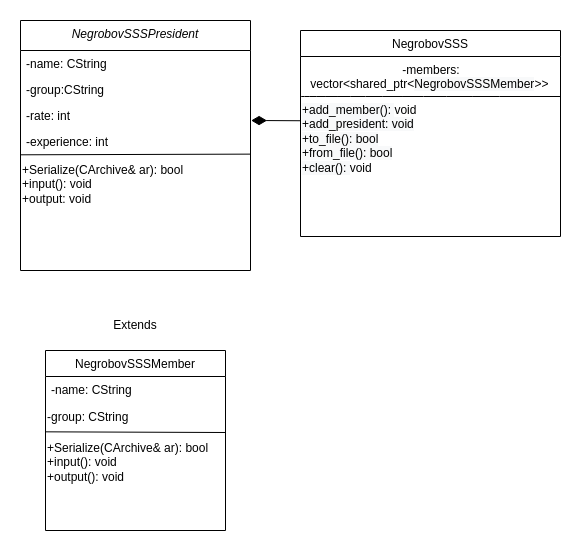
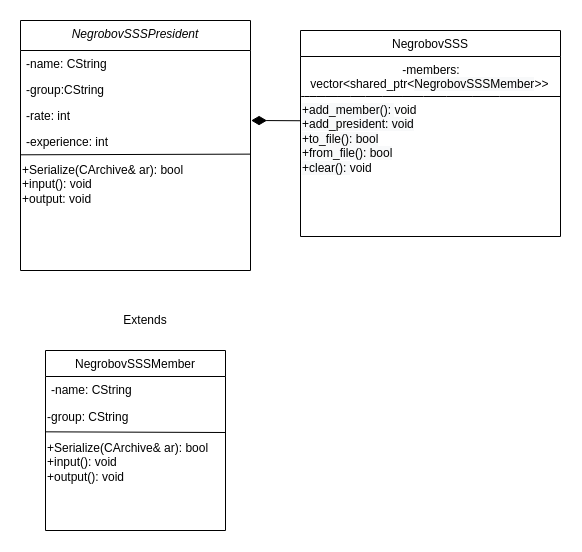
node "Extends": moved (136, 326) -> (146, 321)
